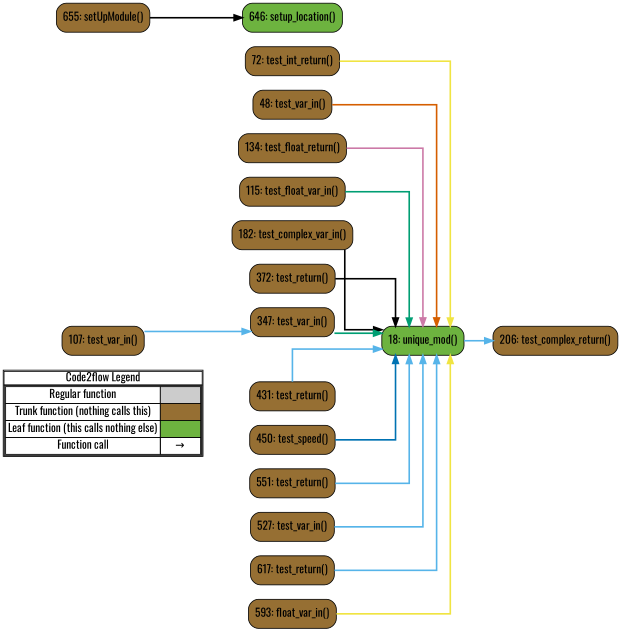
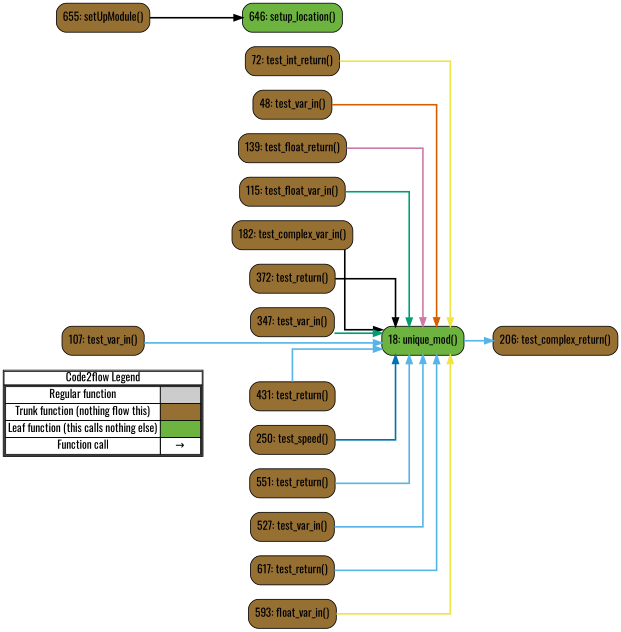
node "134: test_float_return()": label "134: test_float_return()" -> "139: test_float_return()"
edge "107: test_var_in()" -> "347: test_var_in()": now "107: test_var_in()" -> "18: unique_mod()"
node "Code2flow Legend": text "Trunk function (nothing calls this)" -> "Trunk function (nothing flow this)"
node "450: test_speed()": label "450: test_speed()" -> "250: test_speed()"
